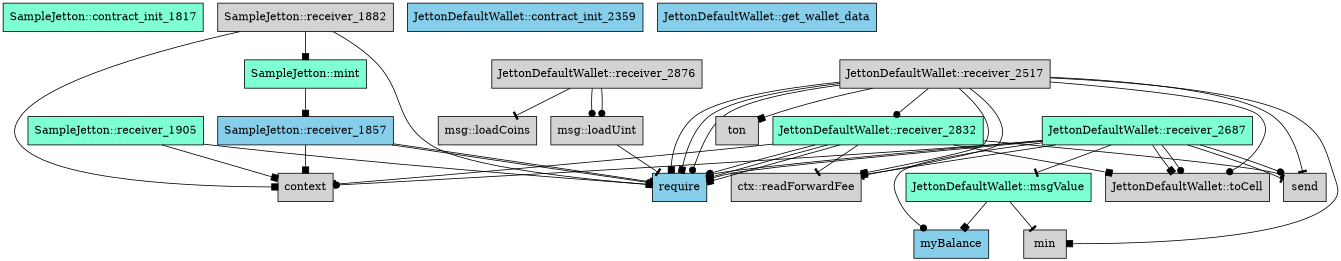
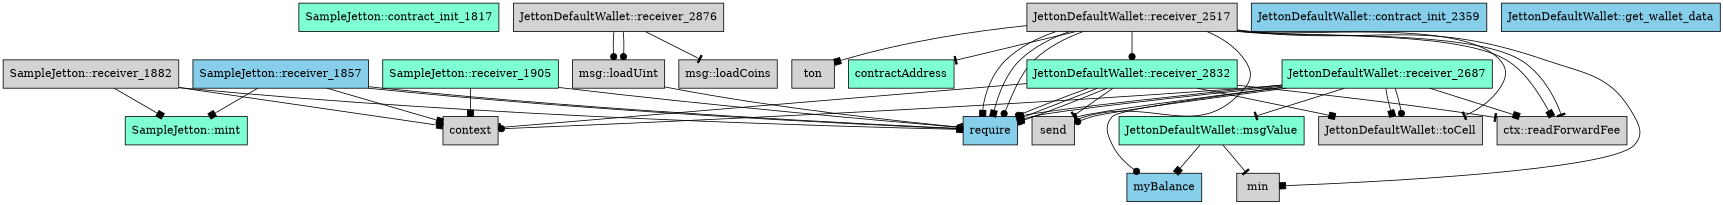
node "contractAddress": added
edge "JettonDefaultWallet::receiver_2517" -> "JettonDefaultWallet::toCell": arrowhead dot -> tee
edge "SampleJetton::mint" -> "SampleJetton::receiver_1857": reversed
